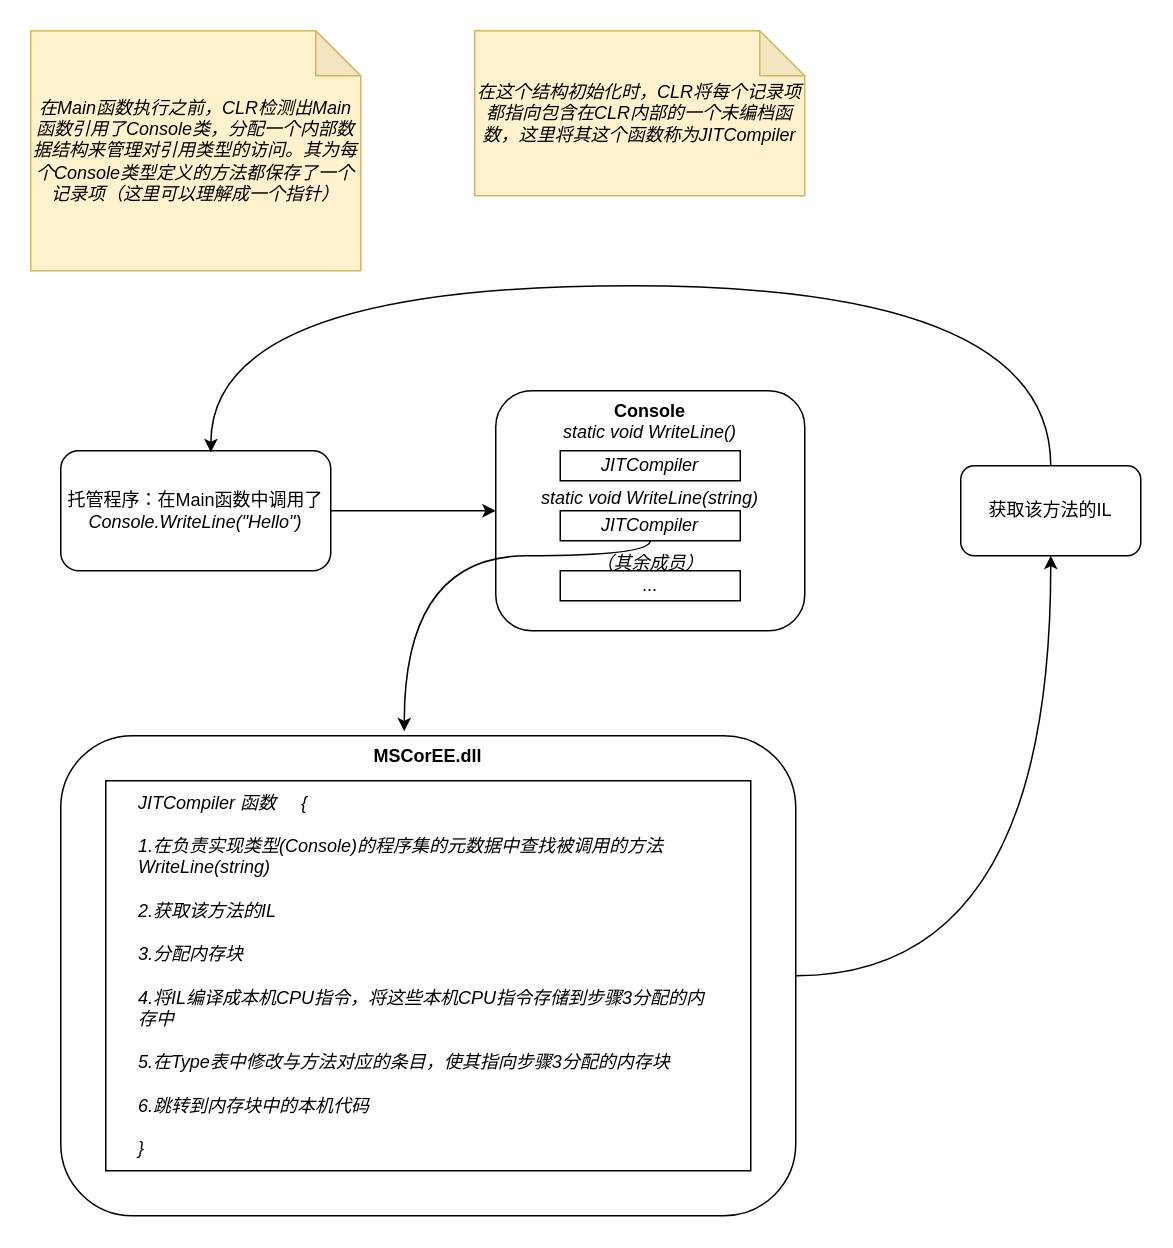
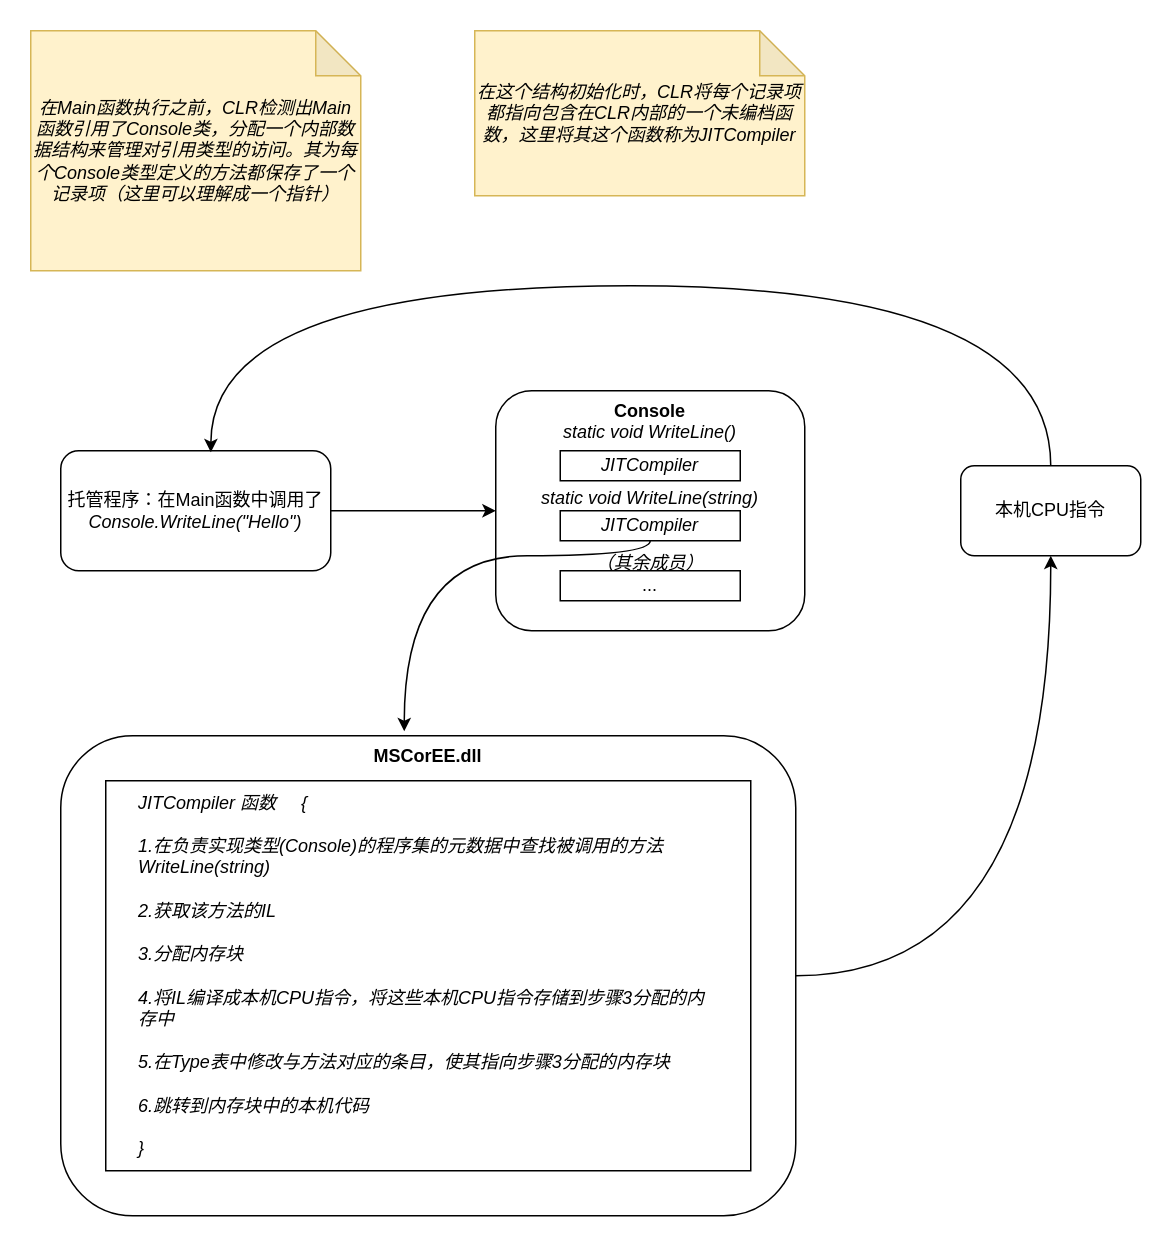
node "获取该方法的IL": label "获取该方法的IL" -> "本机CPU指令"
